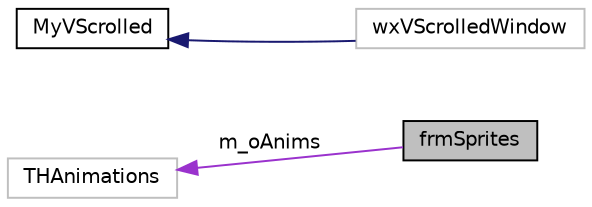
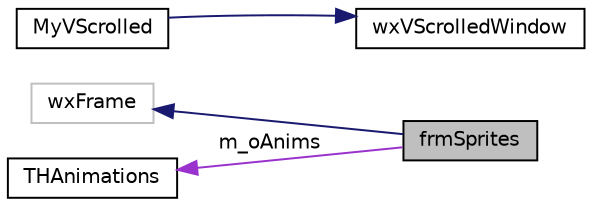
node "wxVScrolledWindow": color grey75 -> black
edge "wxVScrolledWindow" -> "MyVScrolled": reversed
node "wxFrame": added
node "THAnimations": color grey75 -> black
